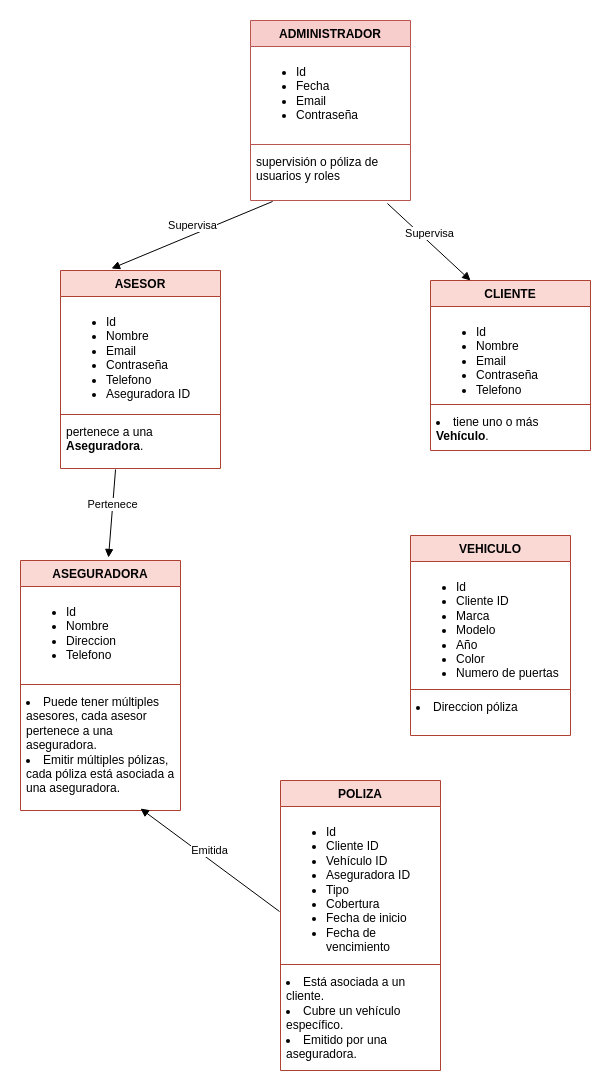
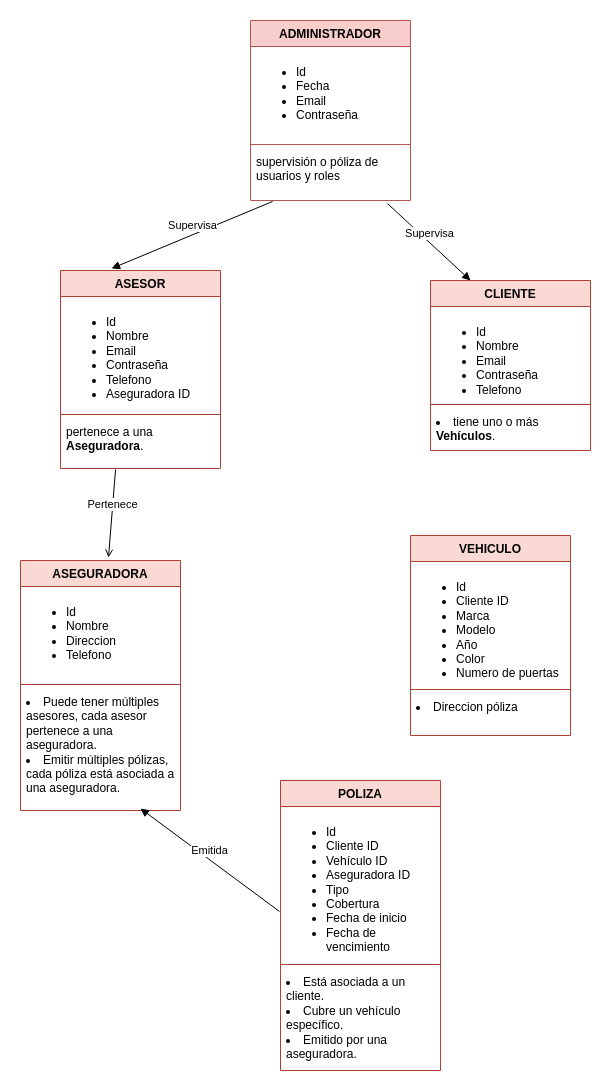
node "tiene uno o más Vehículo.": label "tiene uno o más Vehículo." -> "tiene uno o más Vehículos."
edge "pertenece a una Aseguradora." -> "ASEGURADORA": arrowhead block -> open
